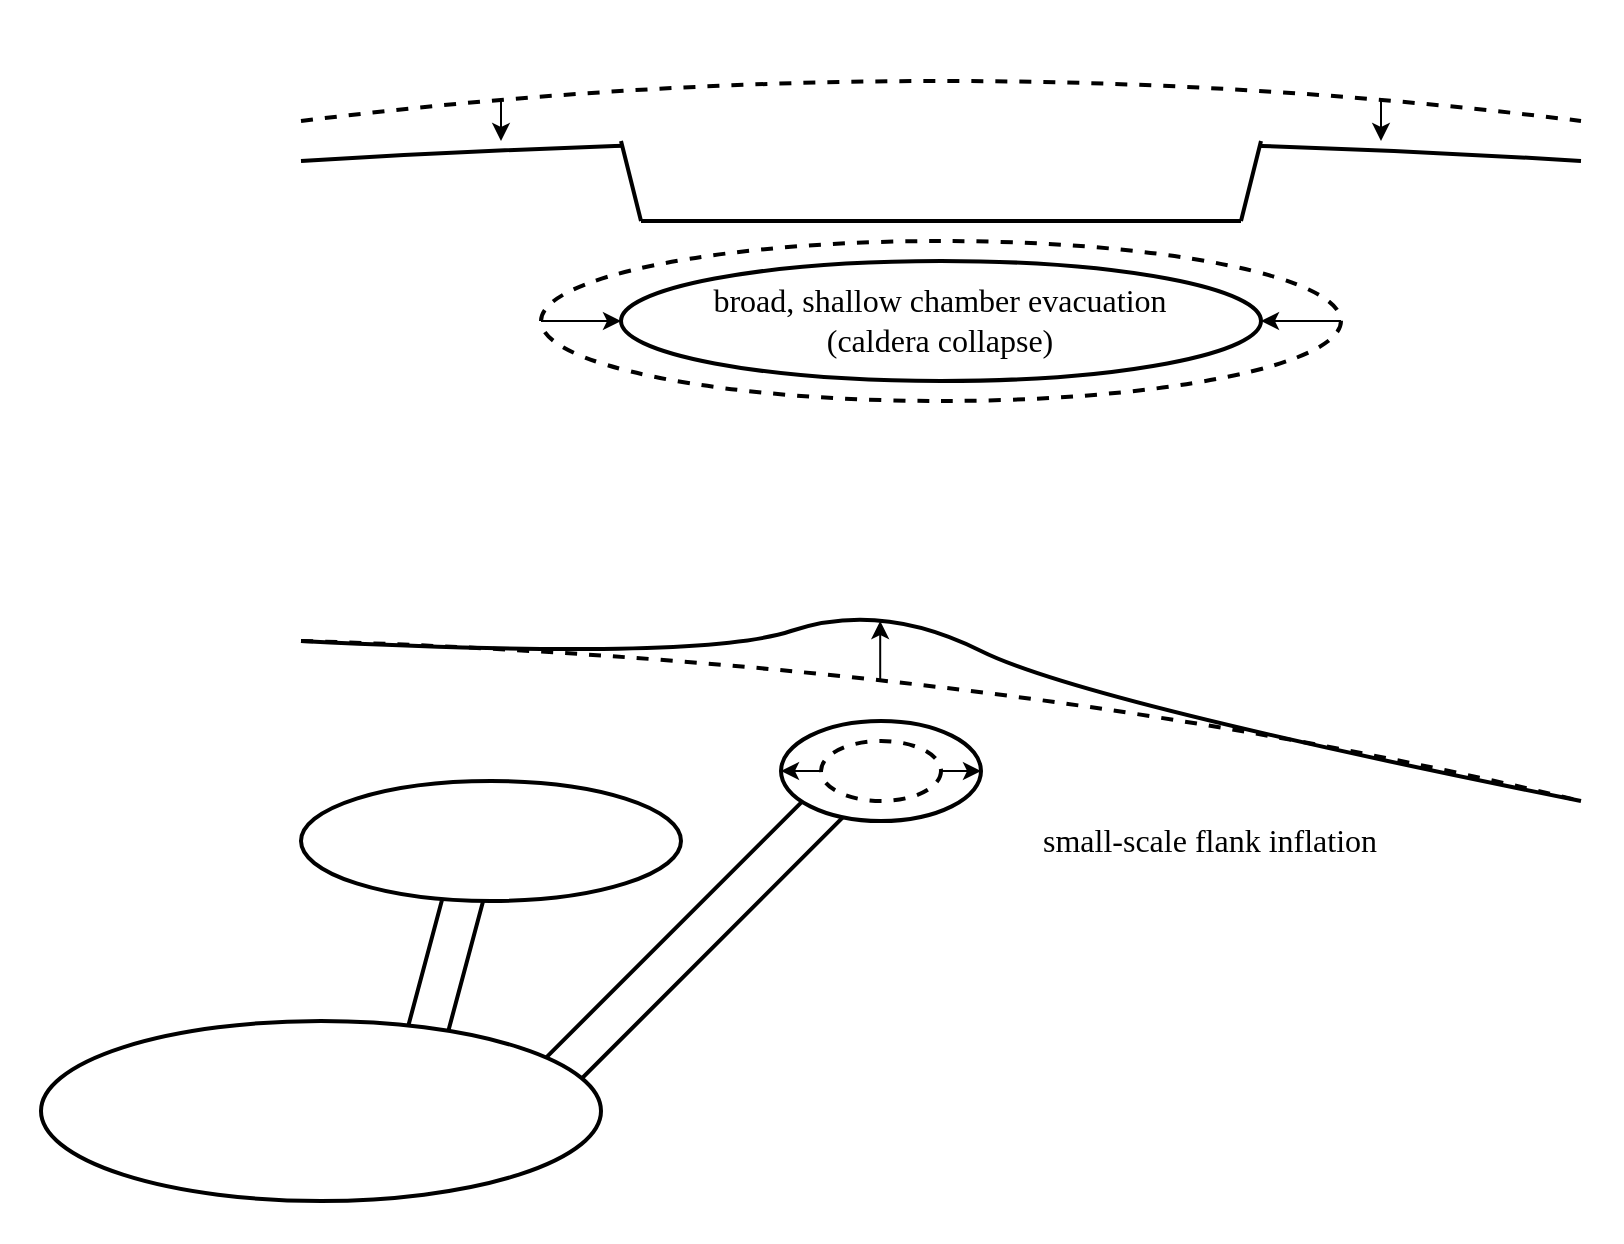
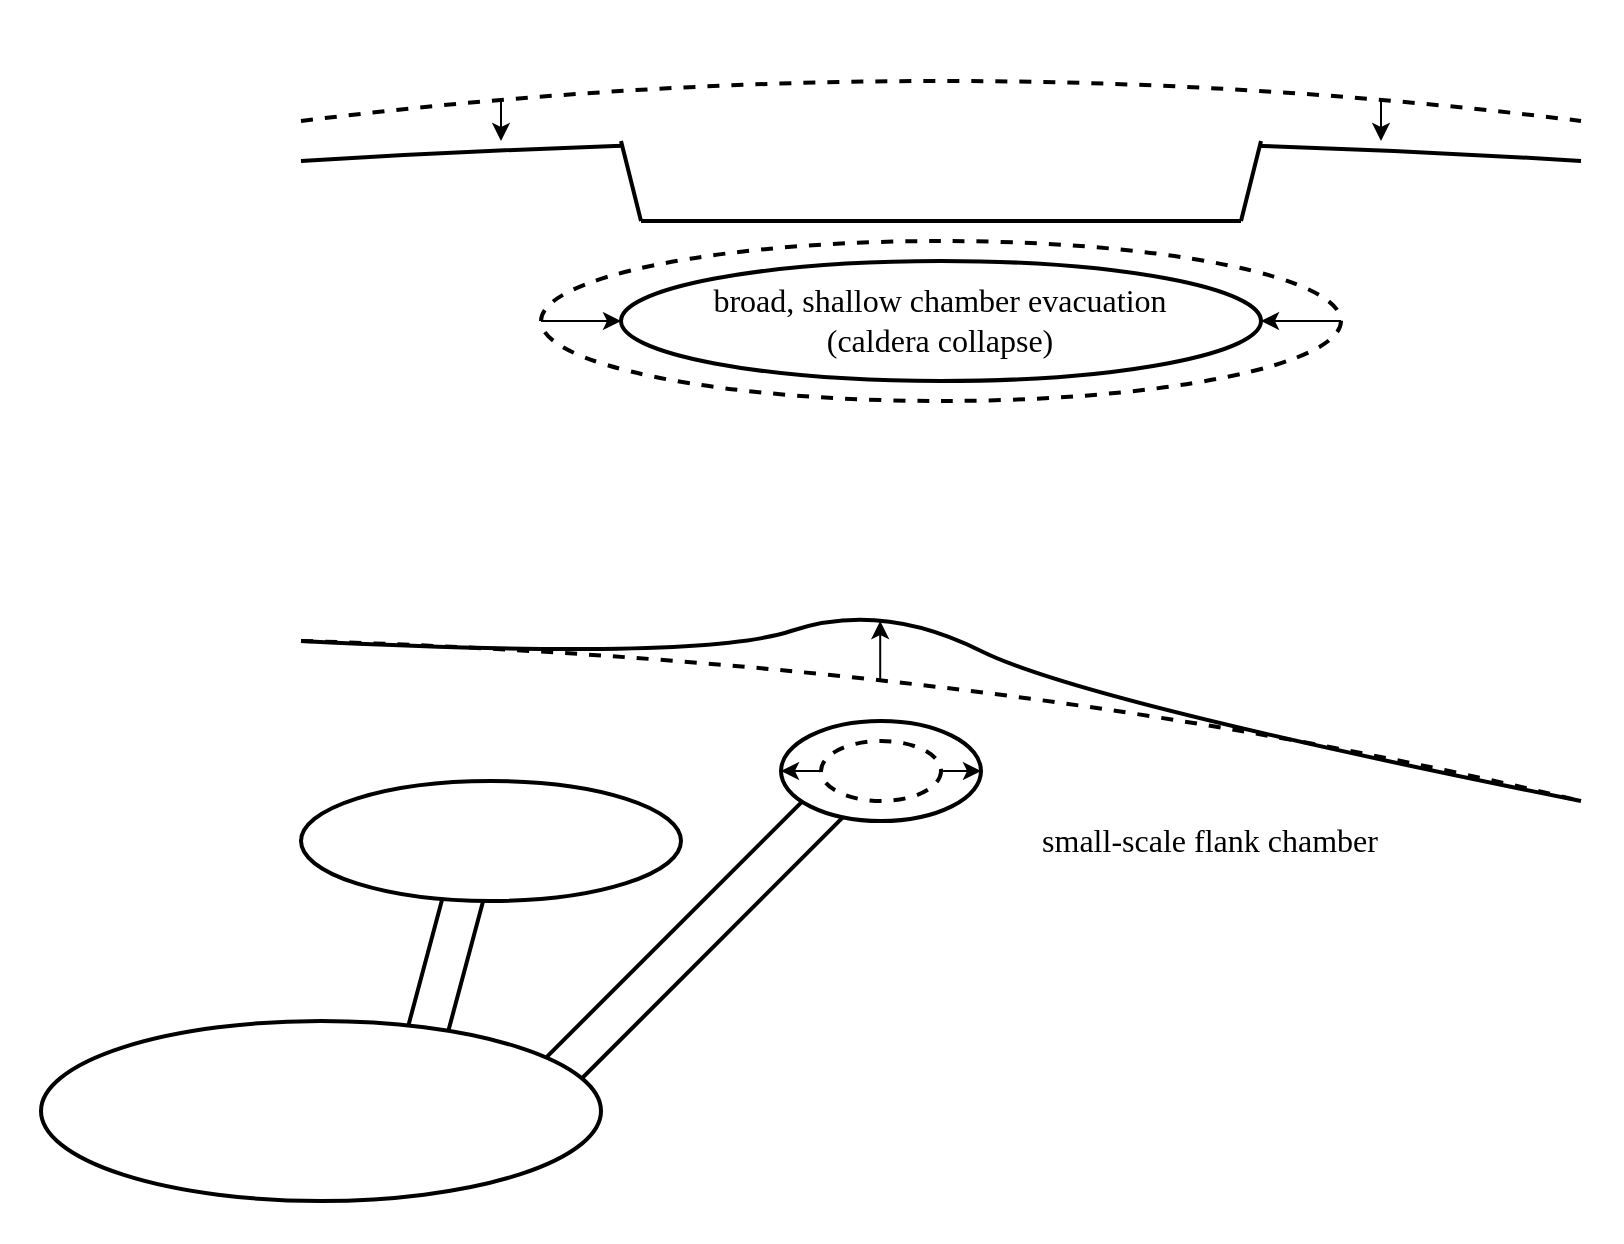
node "small-scale flank inflation": label "small-scale flank inflation" -> "small-scale flank chamber"
